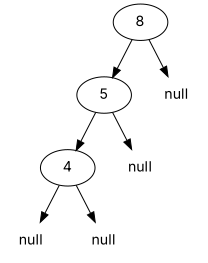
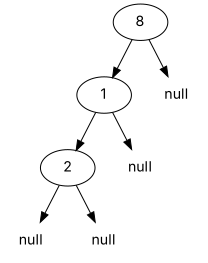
node "5": label "5" -> "1"
node "4": label "4" -> "2"
